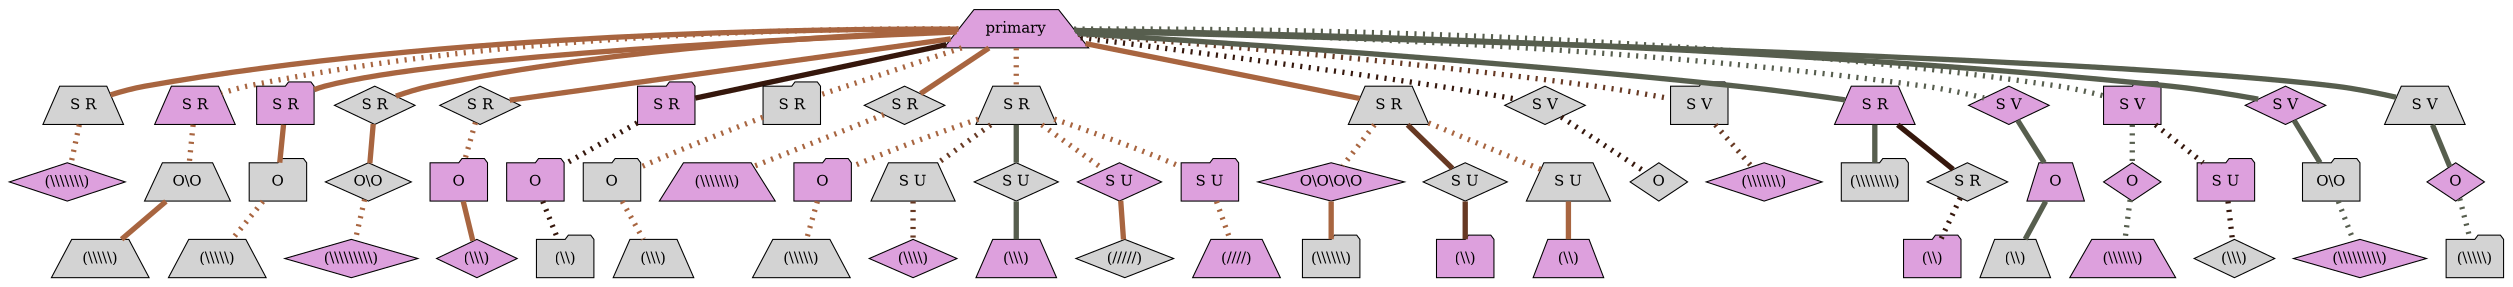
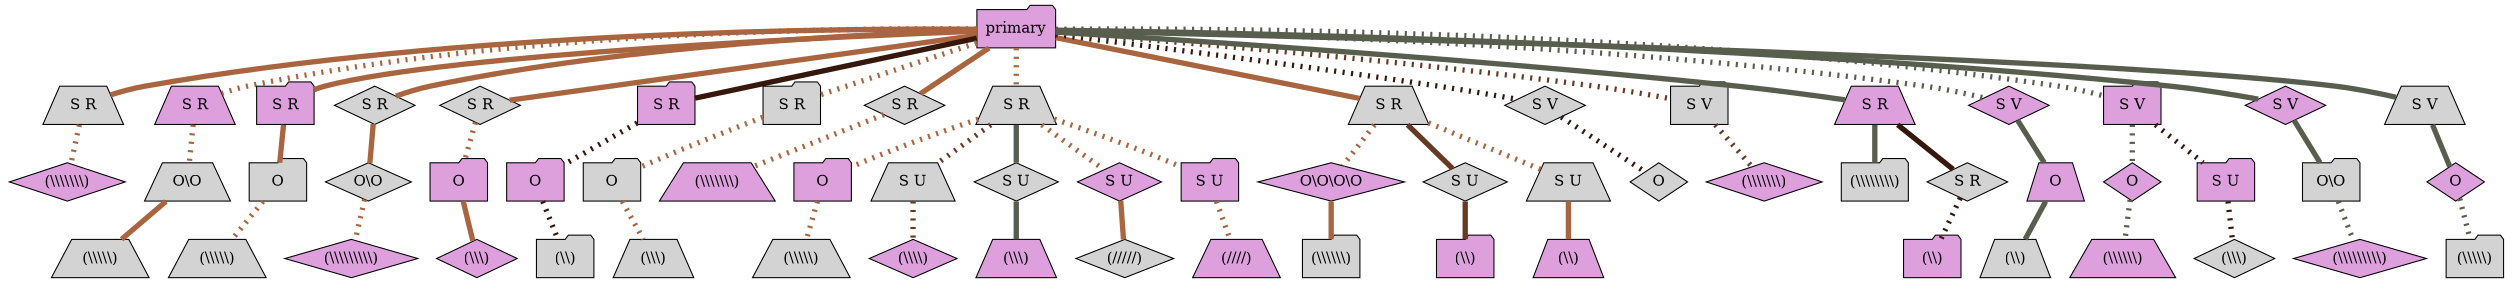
node "primary": shape trapezium -> folder
